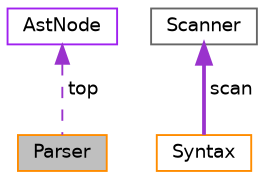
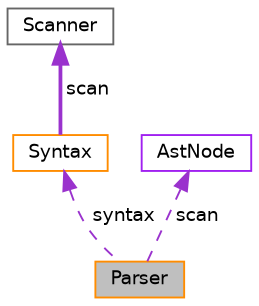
edge "Parser" -> "AstNode": label " top" -> " scan"
edge "Parser" -> "Syntax": added, label "syntax"
